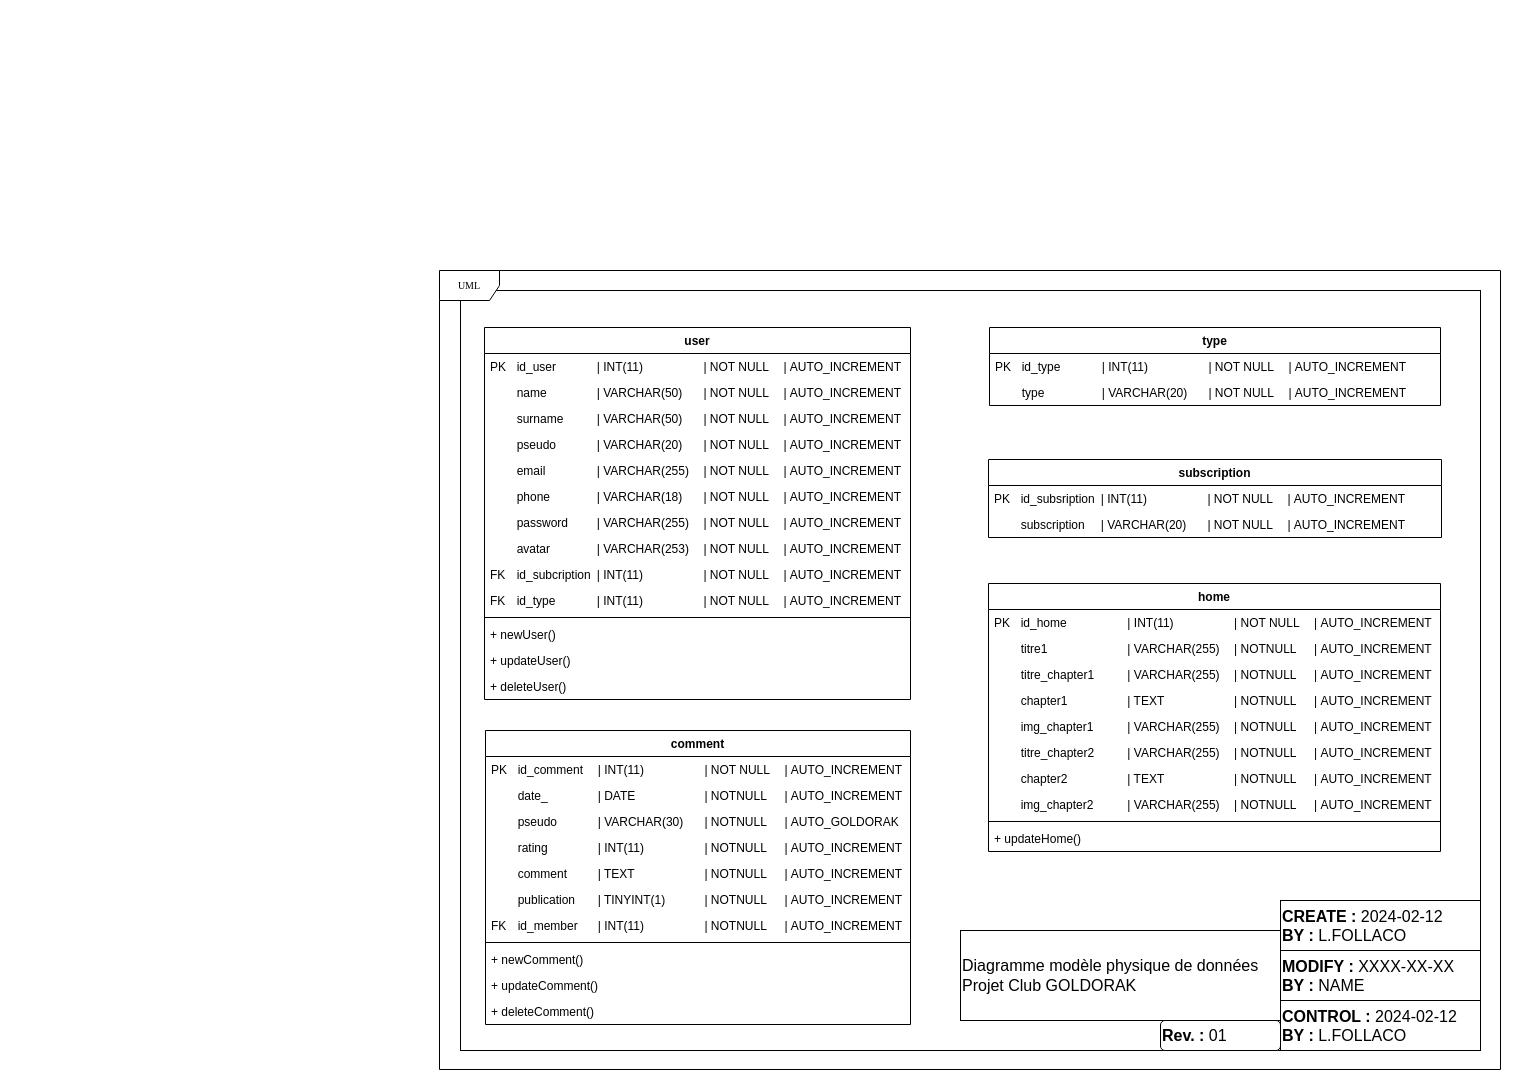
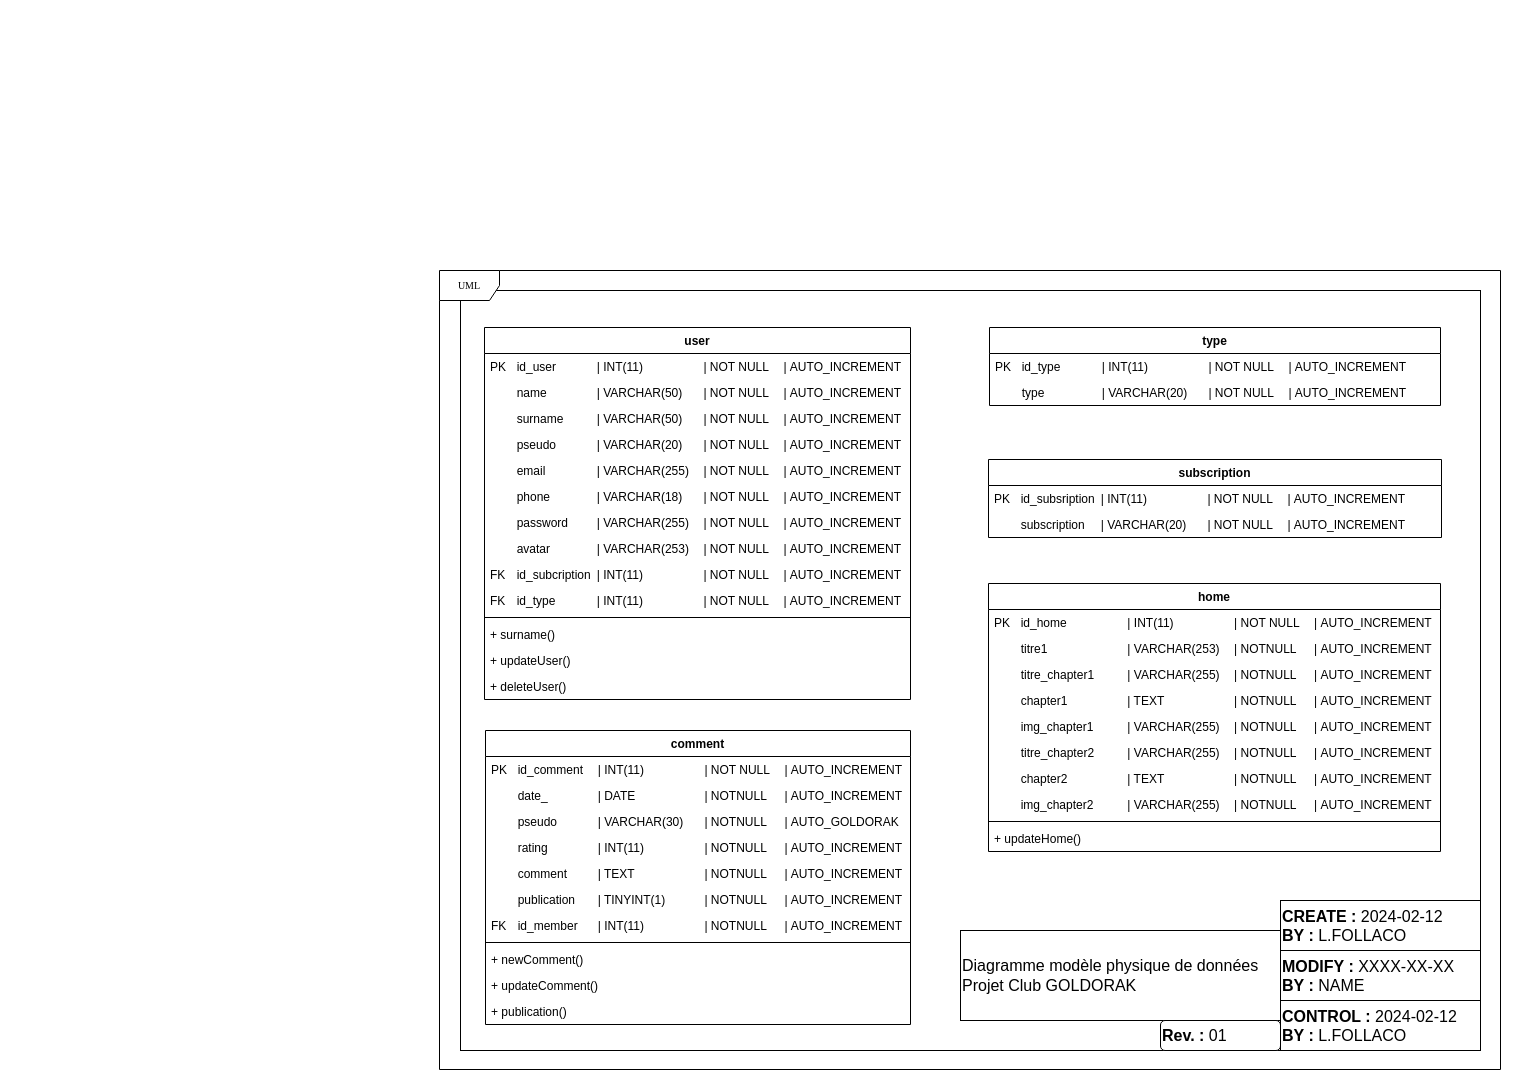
node "+ newUser()": label "+ newUser()" -> "+ surname()"
node "titre1 | VARCHAR(255) | NOTNULL | AUTO_INCREMENT": label "titre1 | VARCHAR(255) | NOTNULL | AUTO_INCREMENT" -> "titre1 | VARCHAR(253) | NOTNULL | AUTO_INCREMENT"
node "+ deleteComment()": label "+ deleteComment()" -> "+ publication()"
